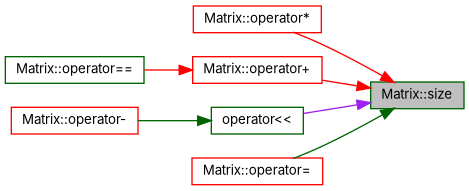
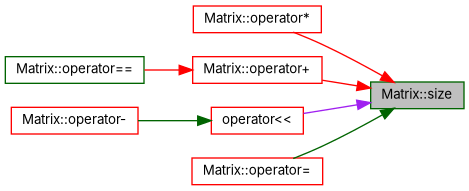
node "operator<<": color darkgreen -> red
